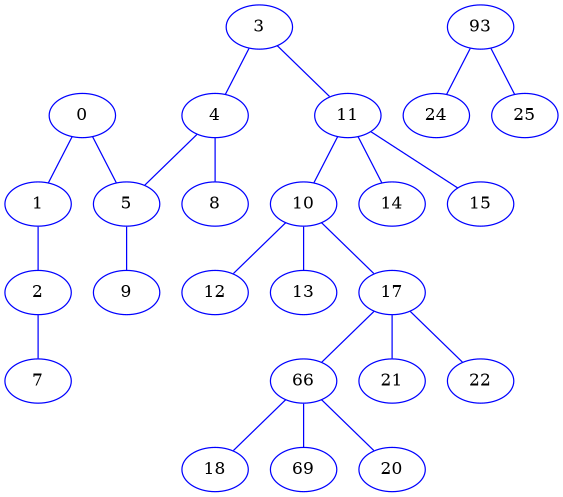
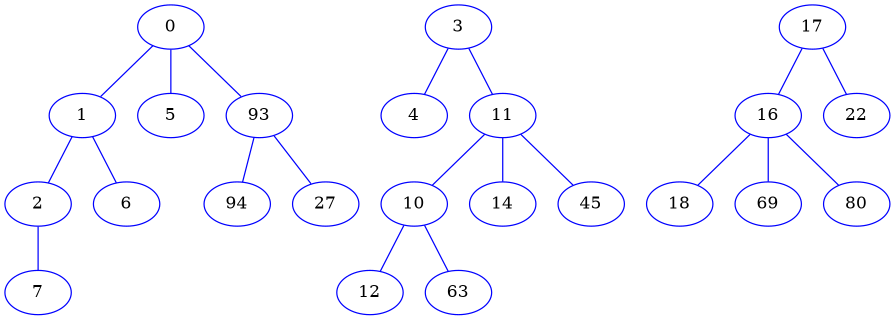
edge "0" -- "93": added
node "24": label "24" -> "94"
node "25": label "25" -> "27"
edge "4" -- "5": removed
node "6": added
node "8": removed
node "15": label "15" -> "45"
edge "10" -- "17": removed
node "9": removed
node "13": label "13" -> "63"
node "66": label "66" -> "16"
node "21": removed
node "20": label "20" -> "80"
